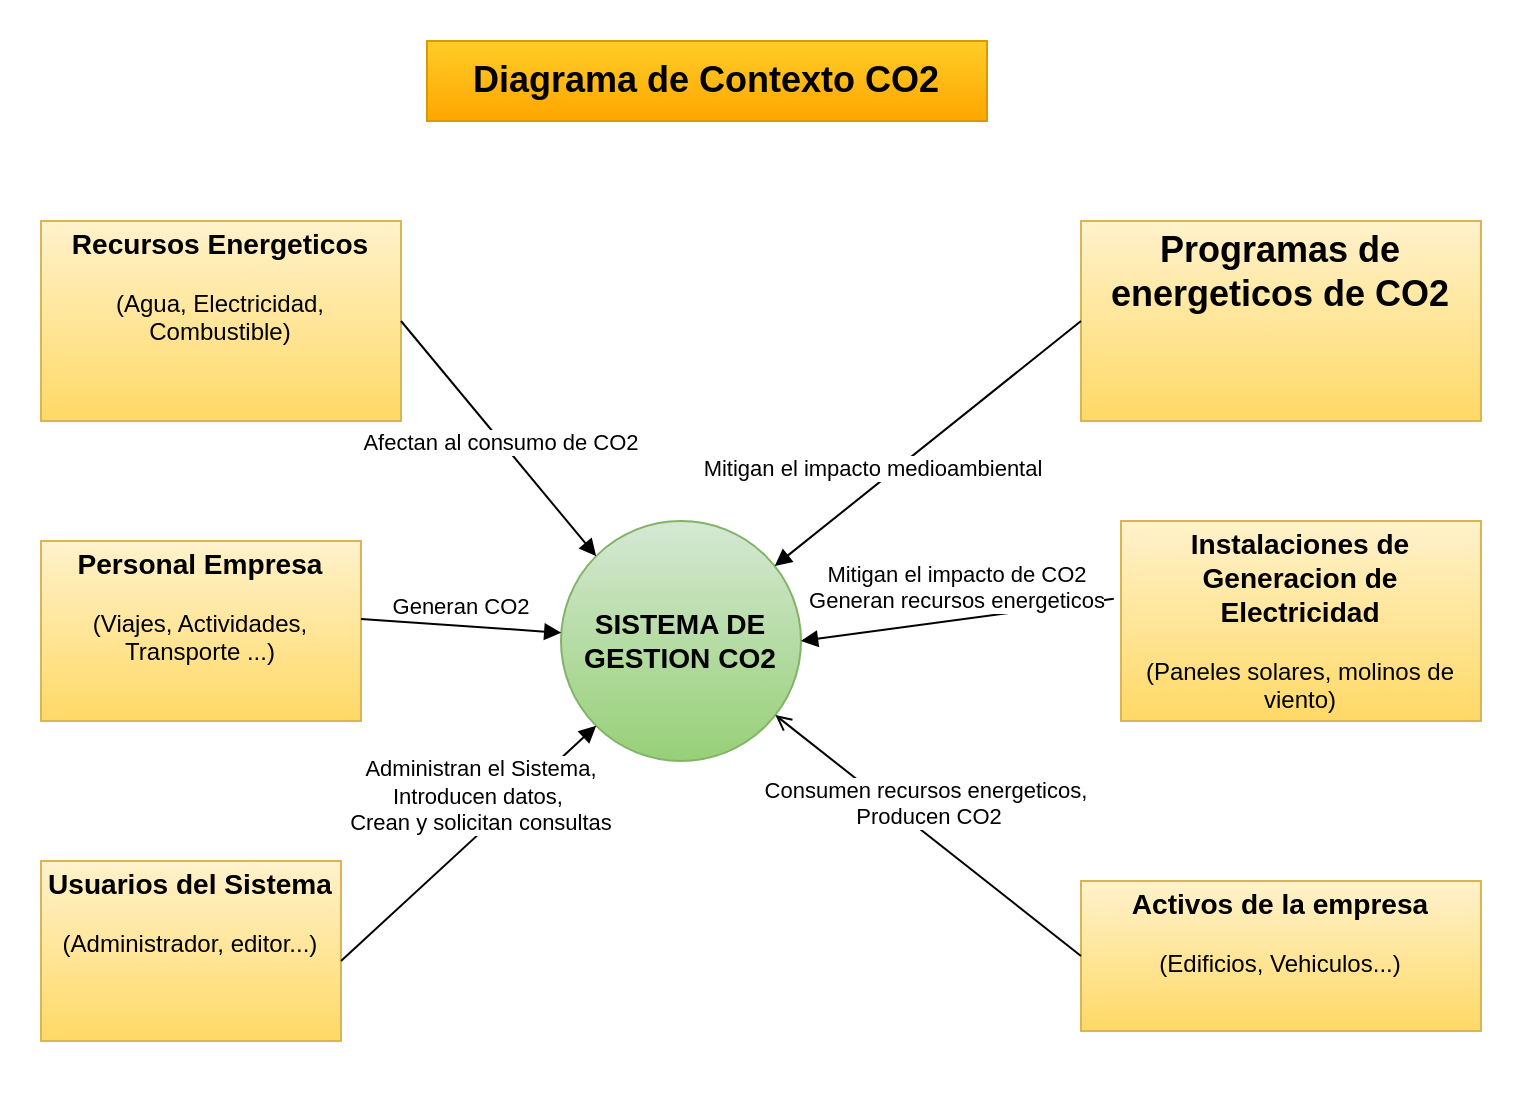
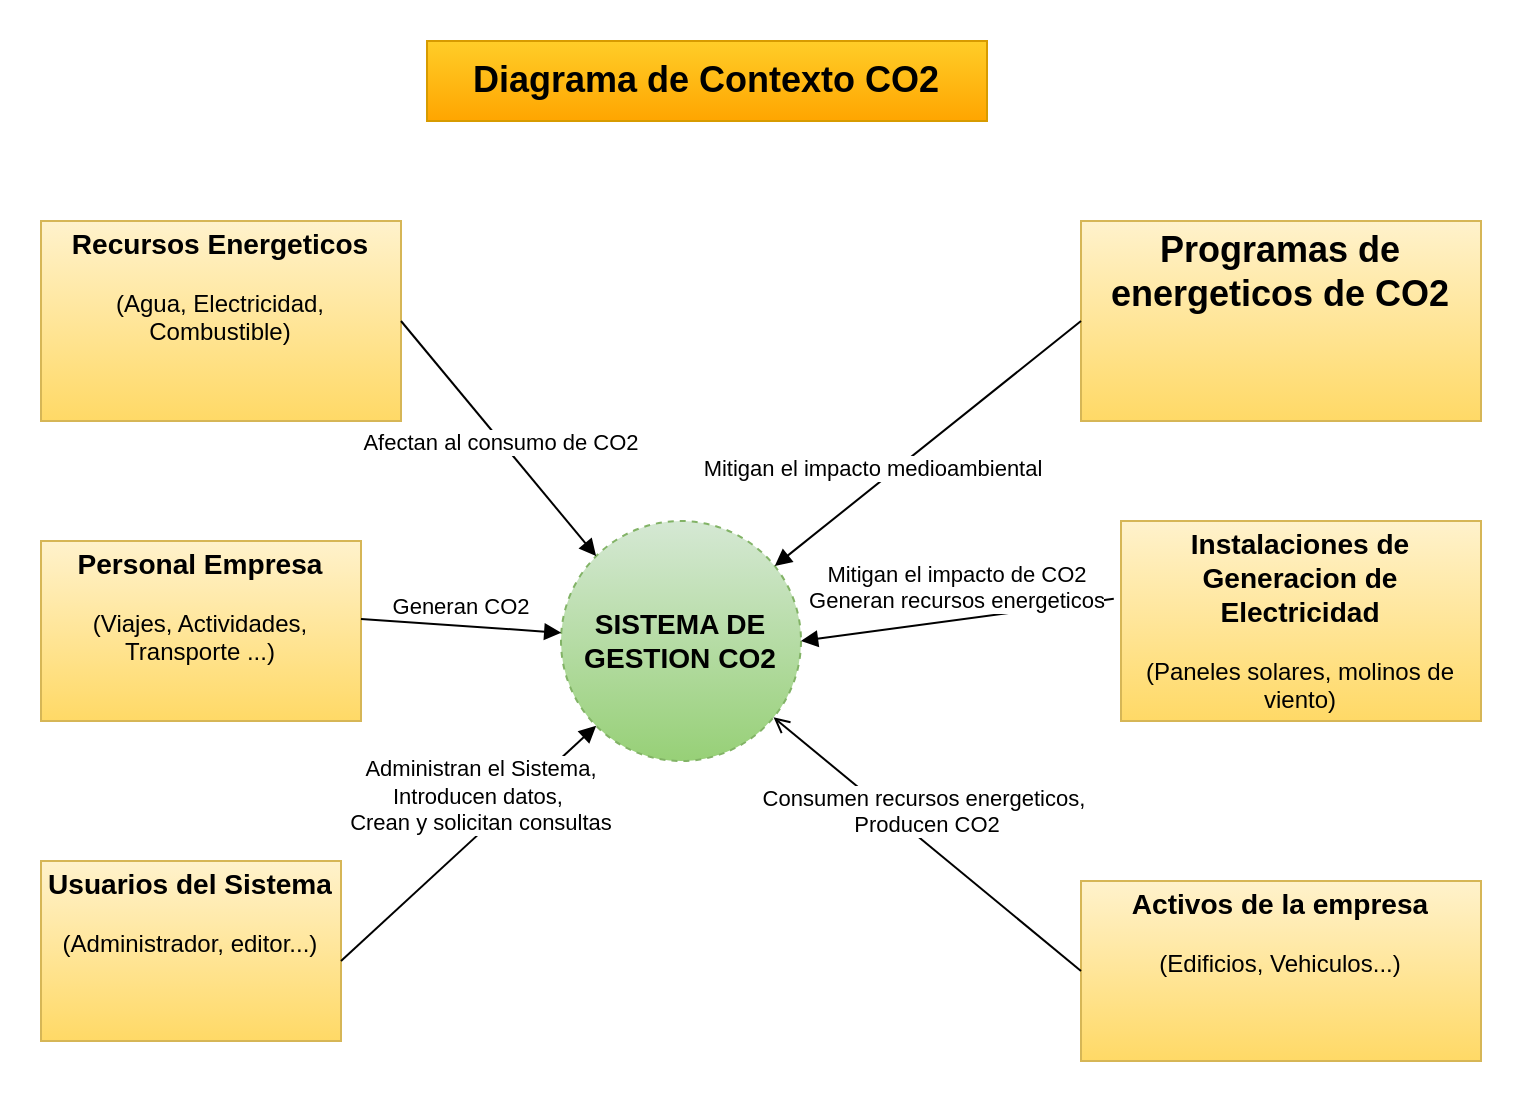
node "SISTEMA DE GESTION CO2": style solid -> dashed
node "Activos de la empresa (Edificios, Vehiculos...)": size 400x150 -> 400x180
